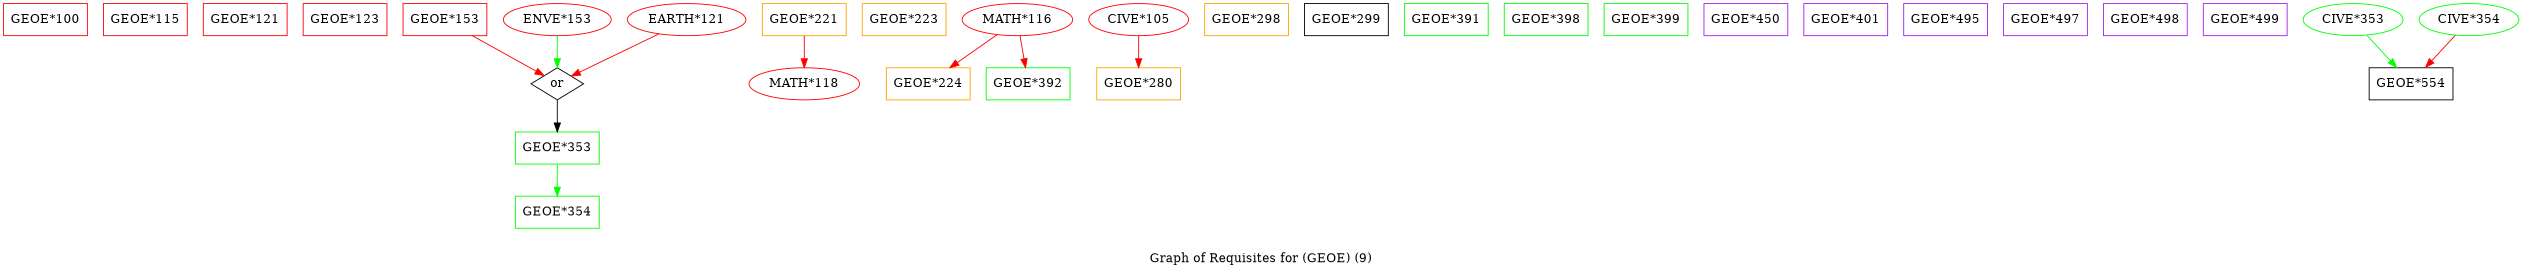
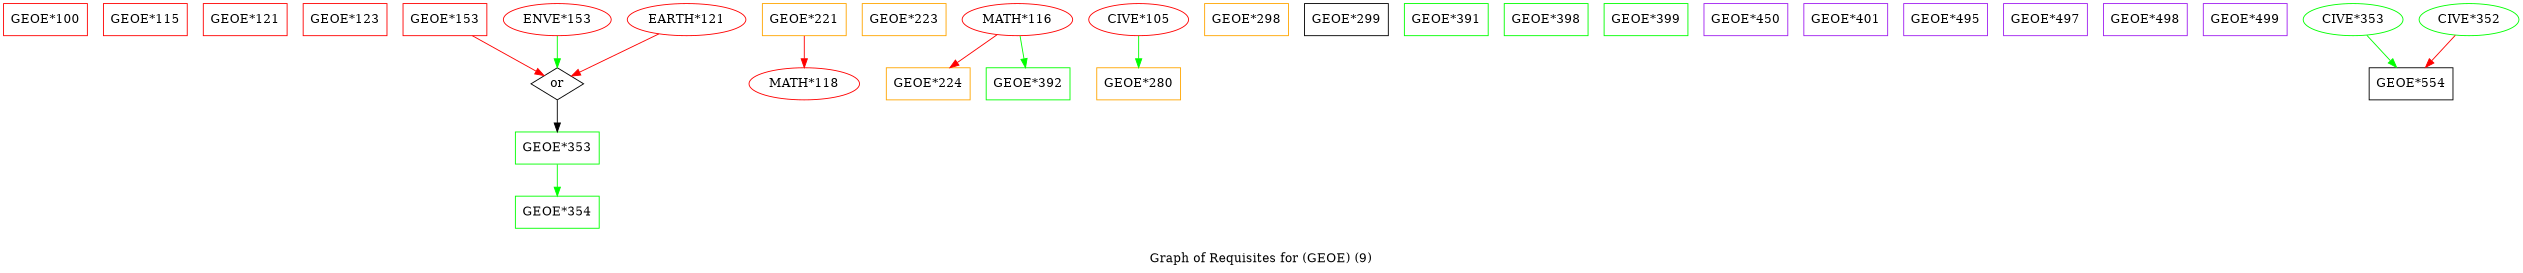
node "CIVE*354": label "CIVE*354" -> "CIVE*352"
edge "MATH*116" -> "GEOE*392": color red -> green
edge "CIVE*105" -> "GEOE*280": color red -> green
